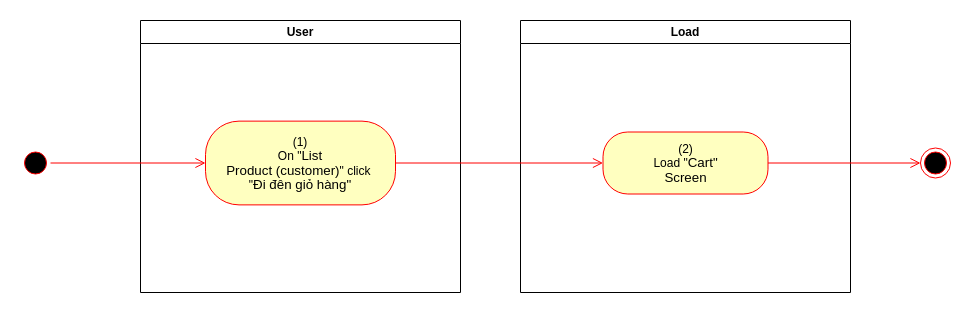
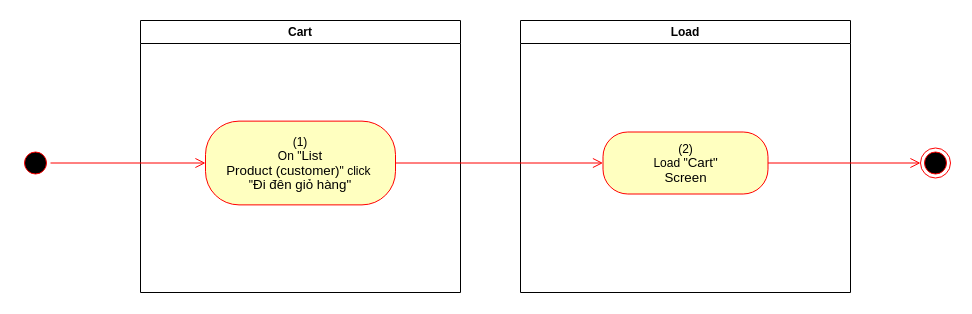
node "User": label "User" -> "Cart"
